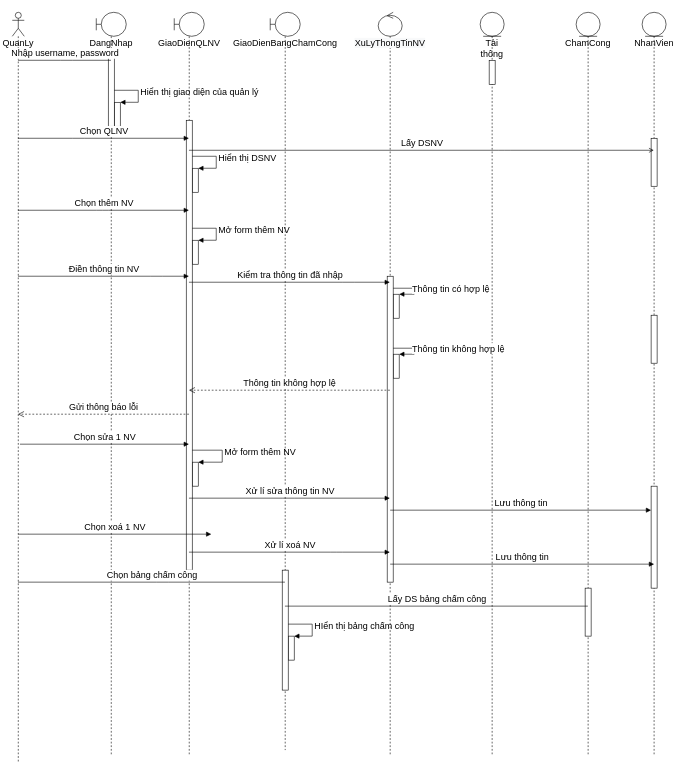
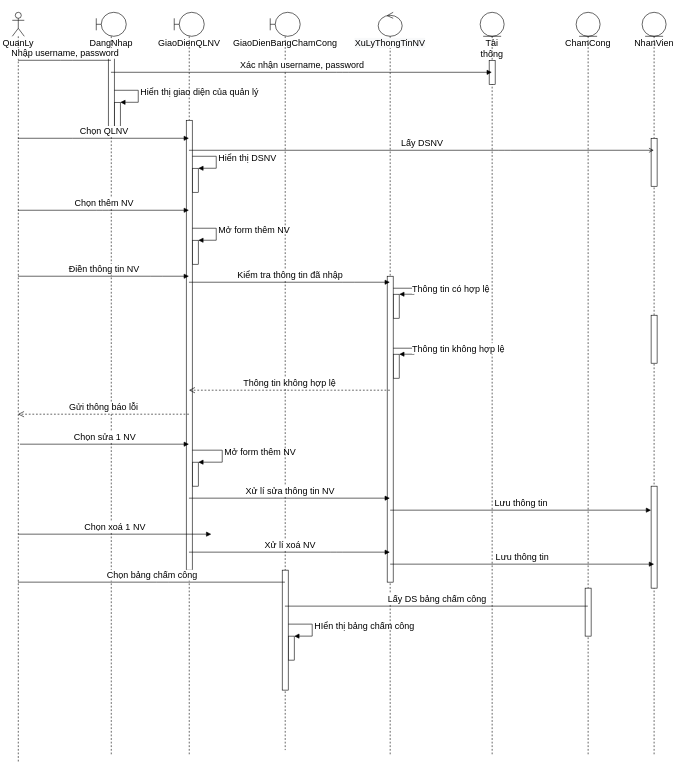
edge "DangNhap" -> "Tài thông": added, label "Xác nhận username, password"
